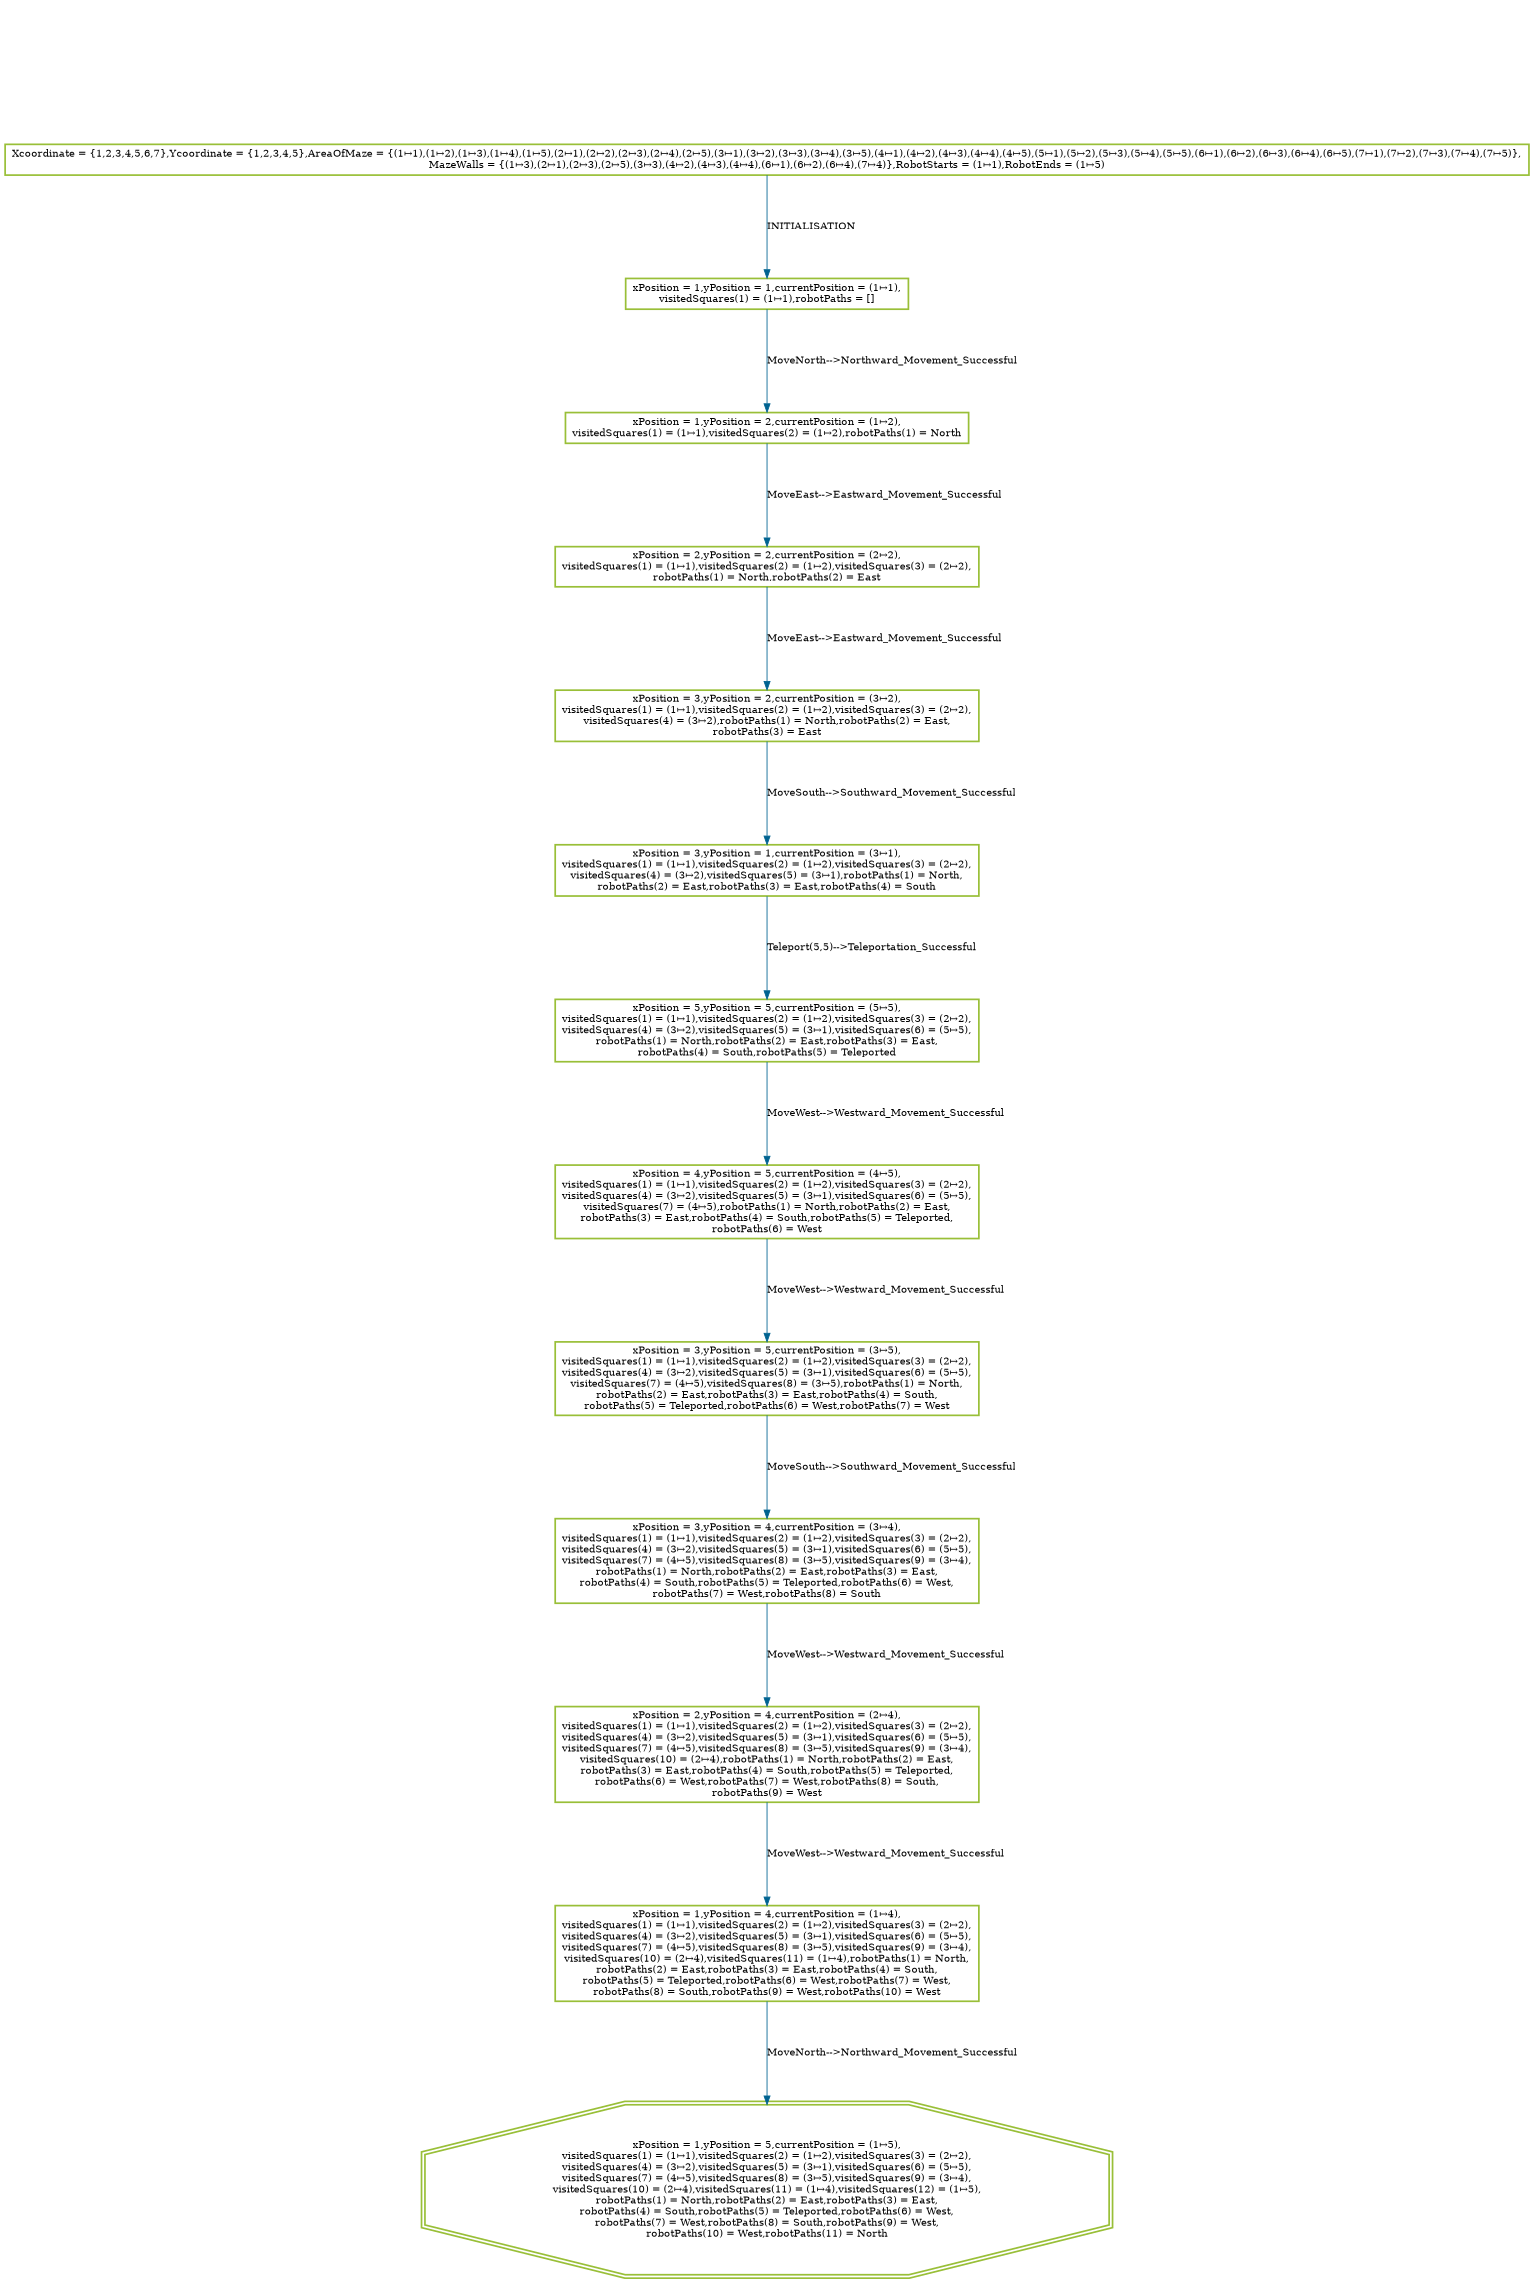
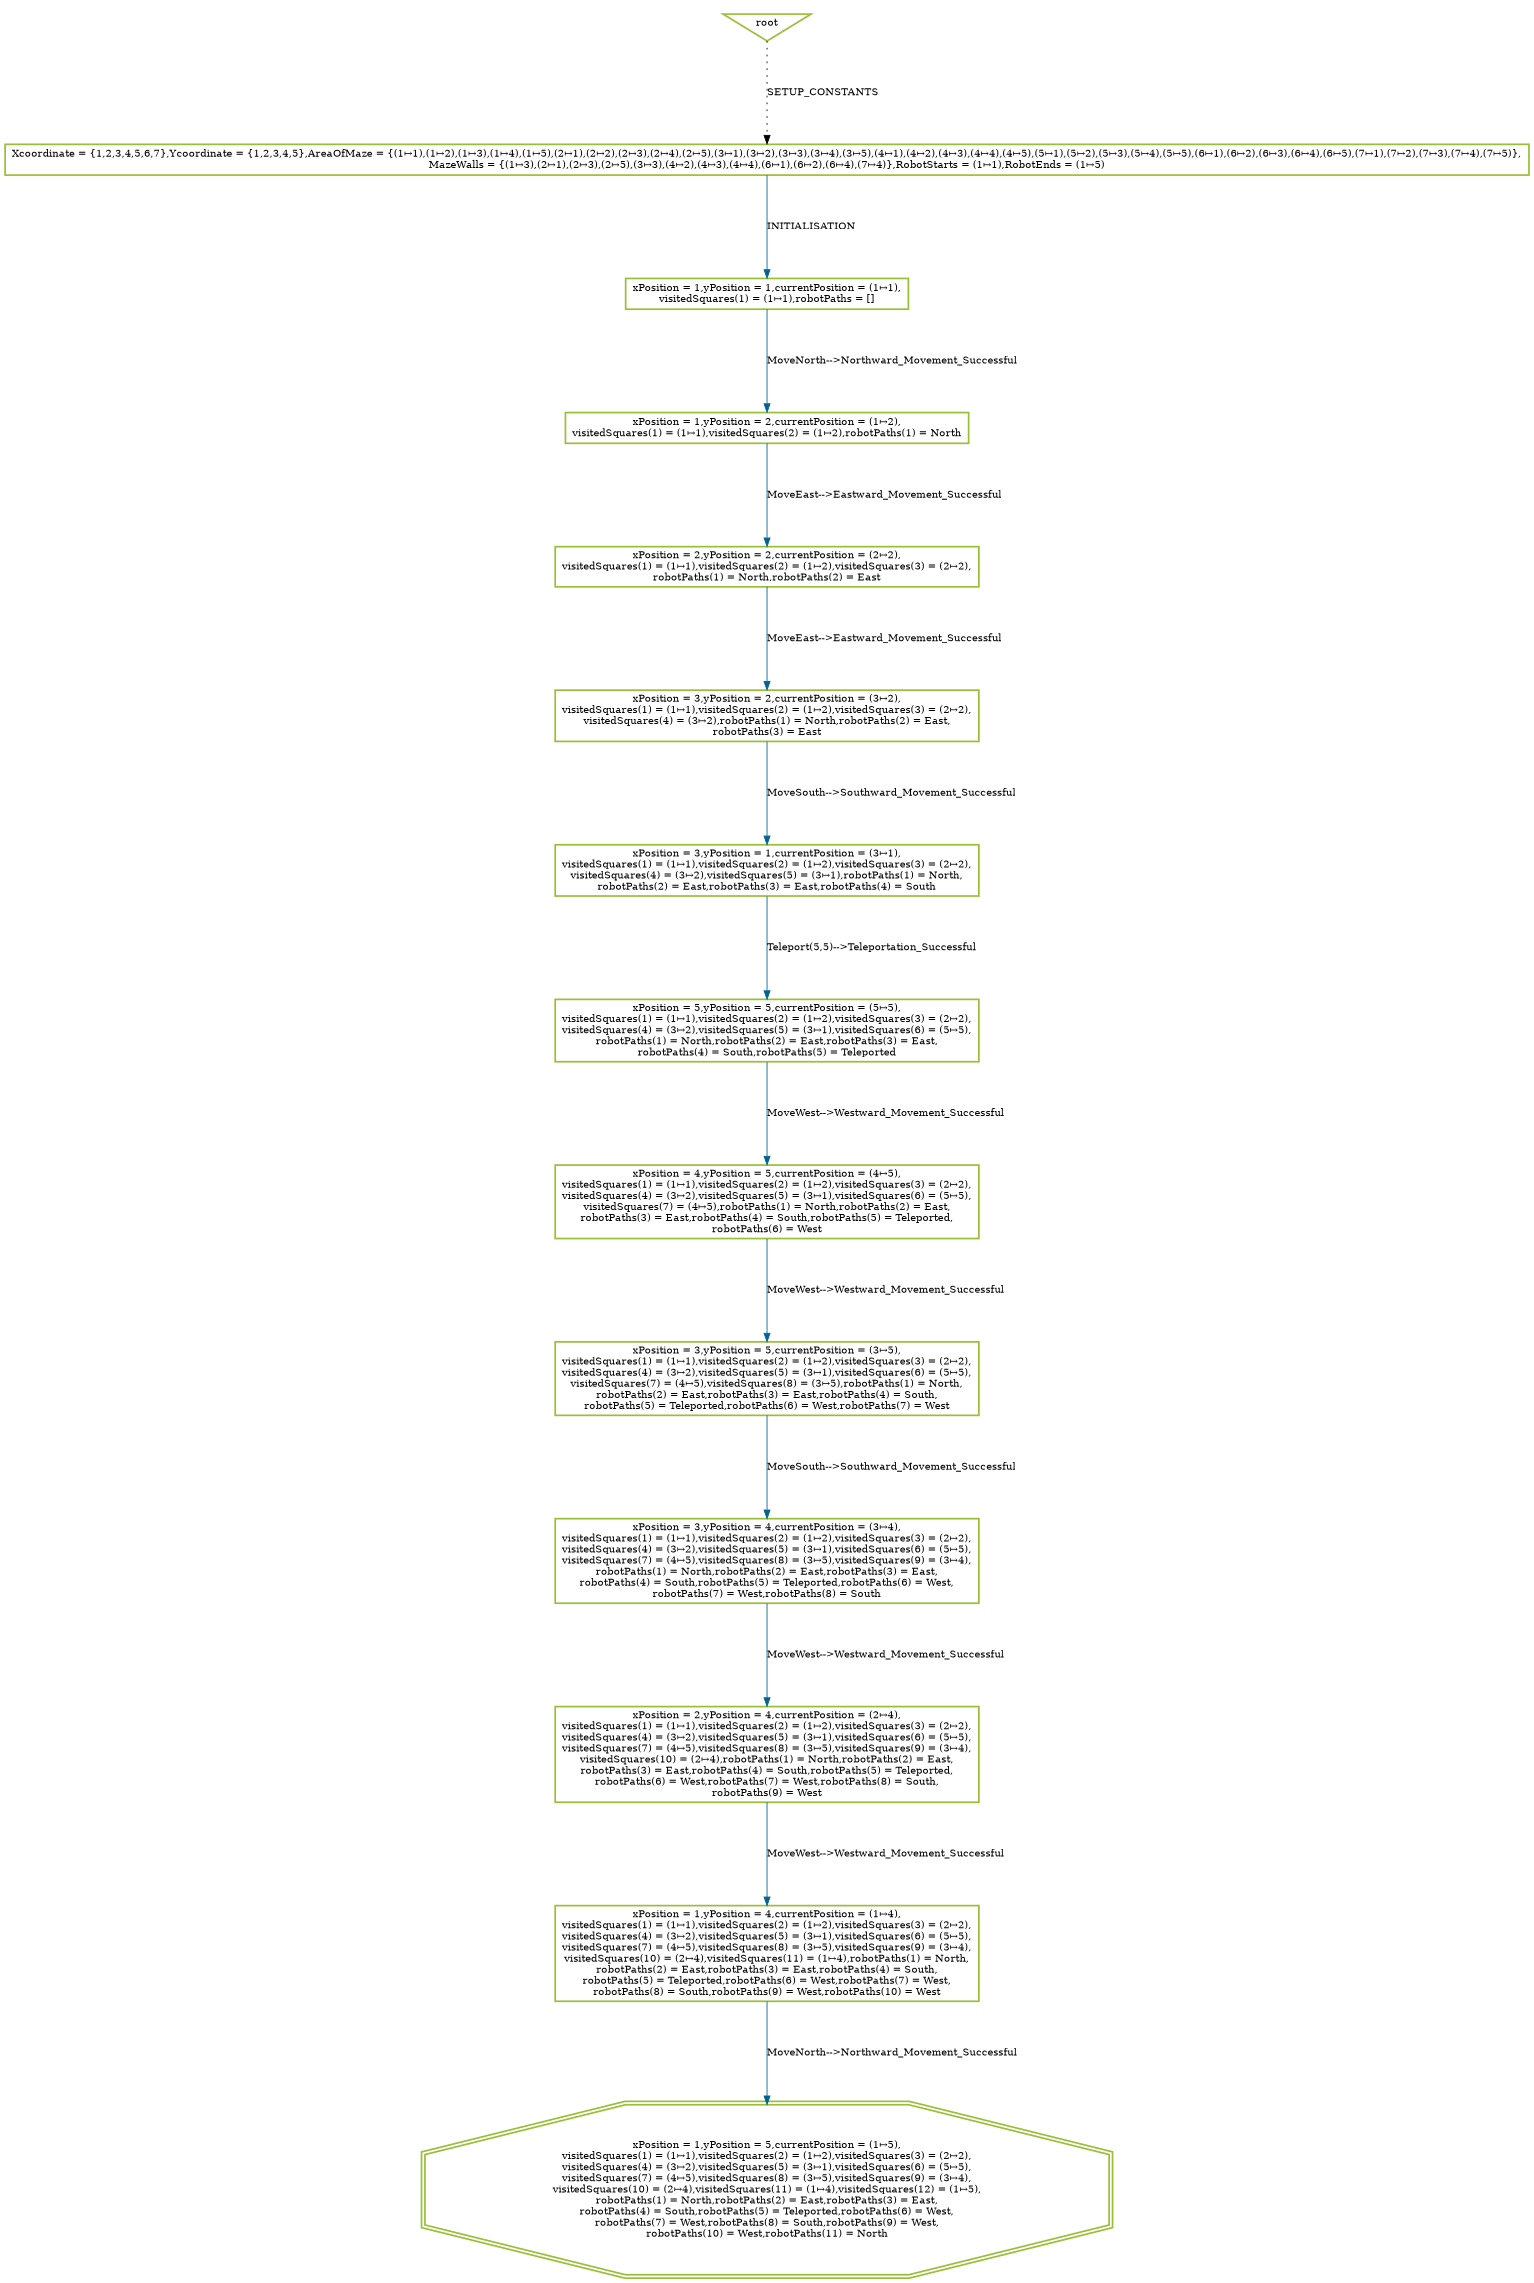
node "root": added
